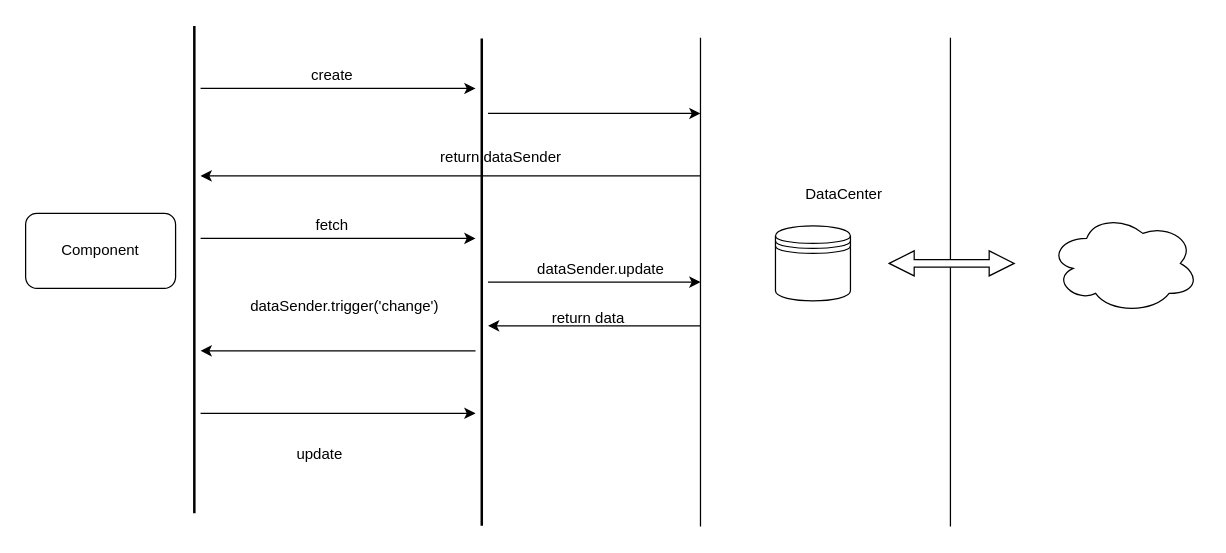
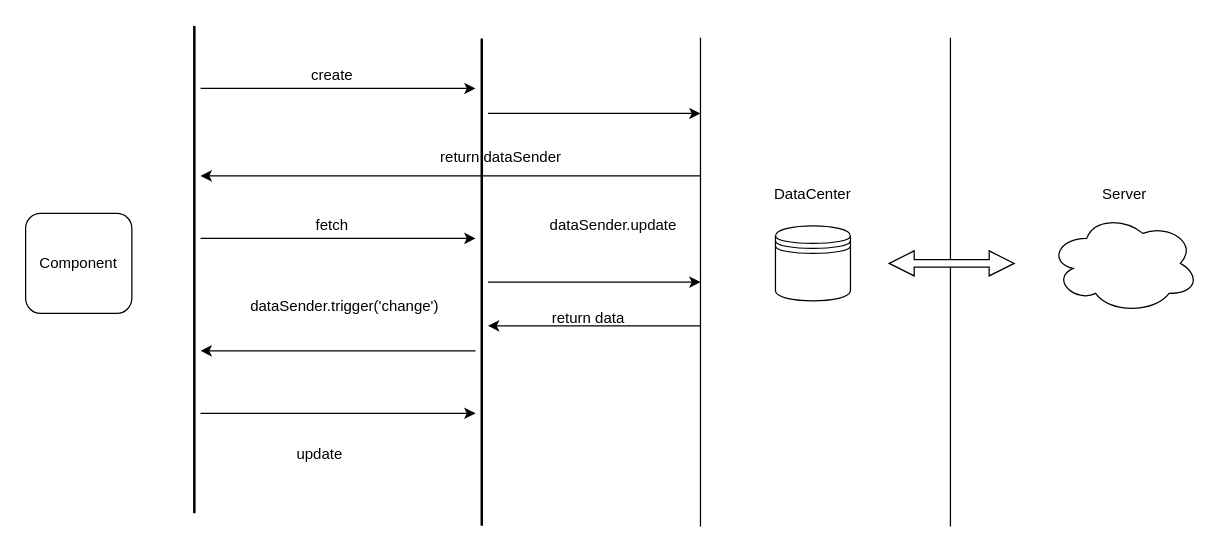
node "DataCenter": moved (844, 194) -> (813, 194)
node "Server": added
node "Component": size 150x75 -> 106x100
node "dataSender.update": moved (601, 269) -> (613, 226)
